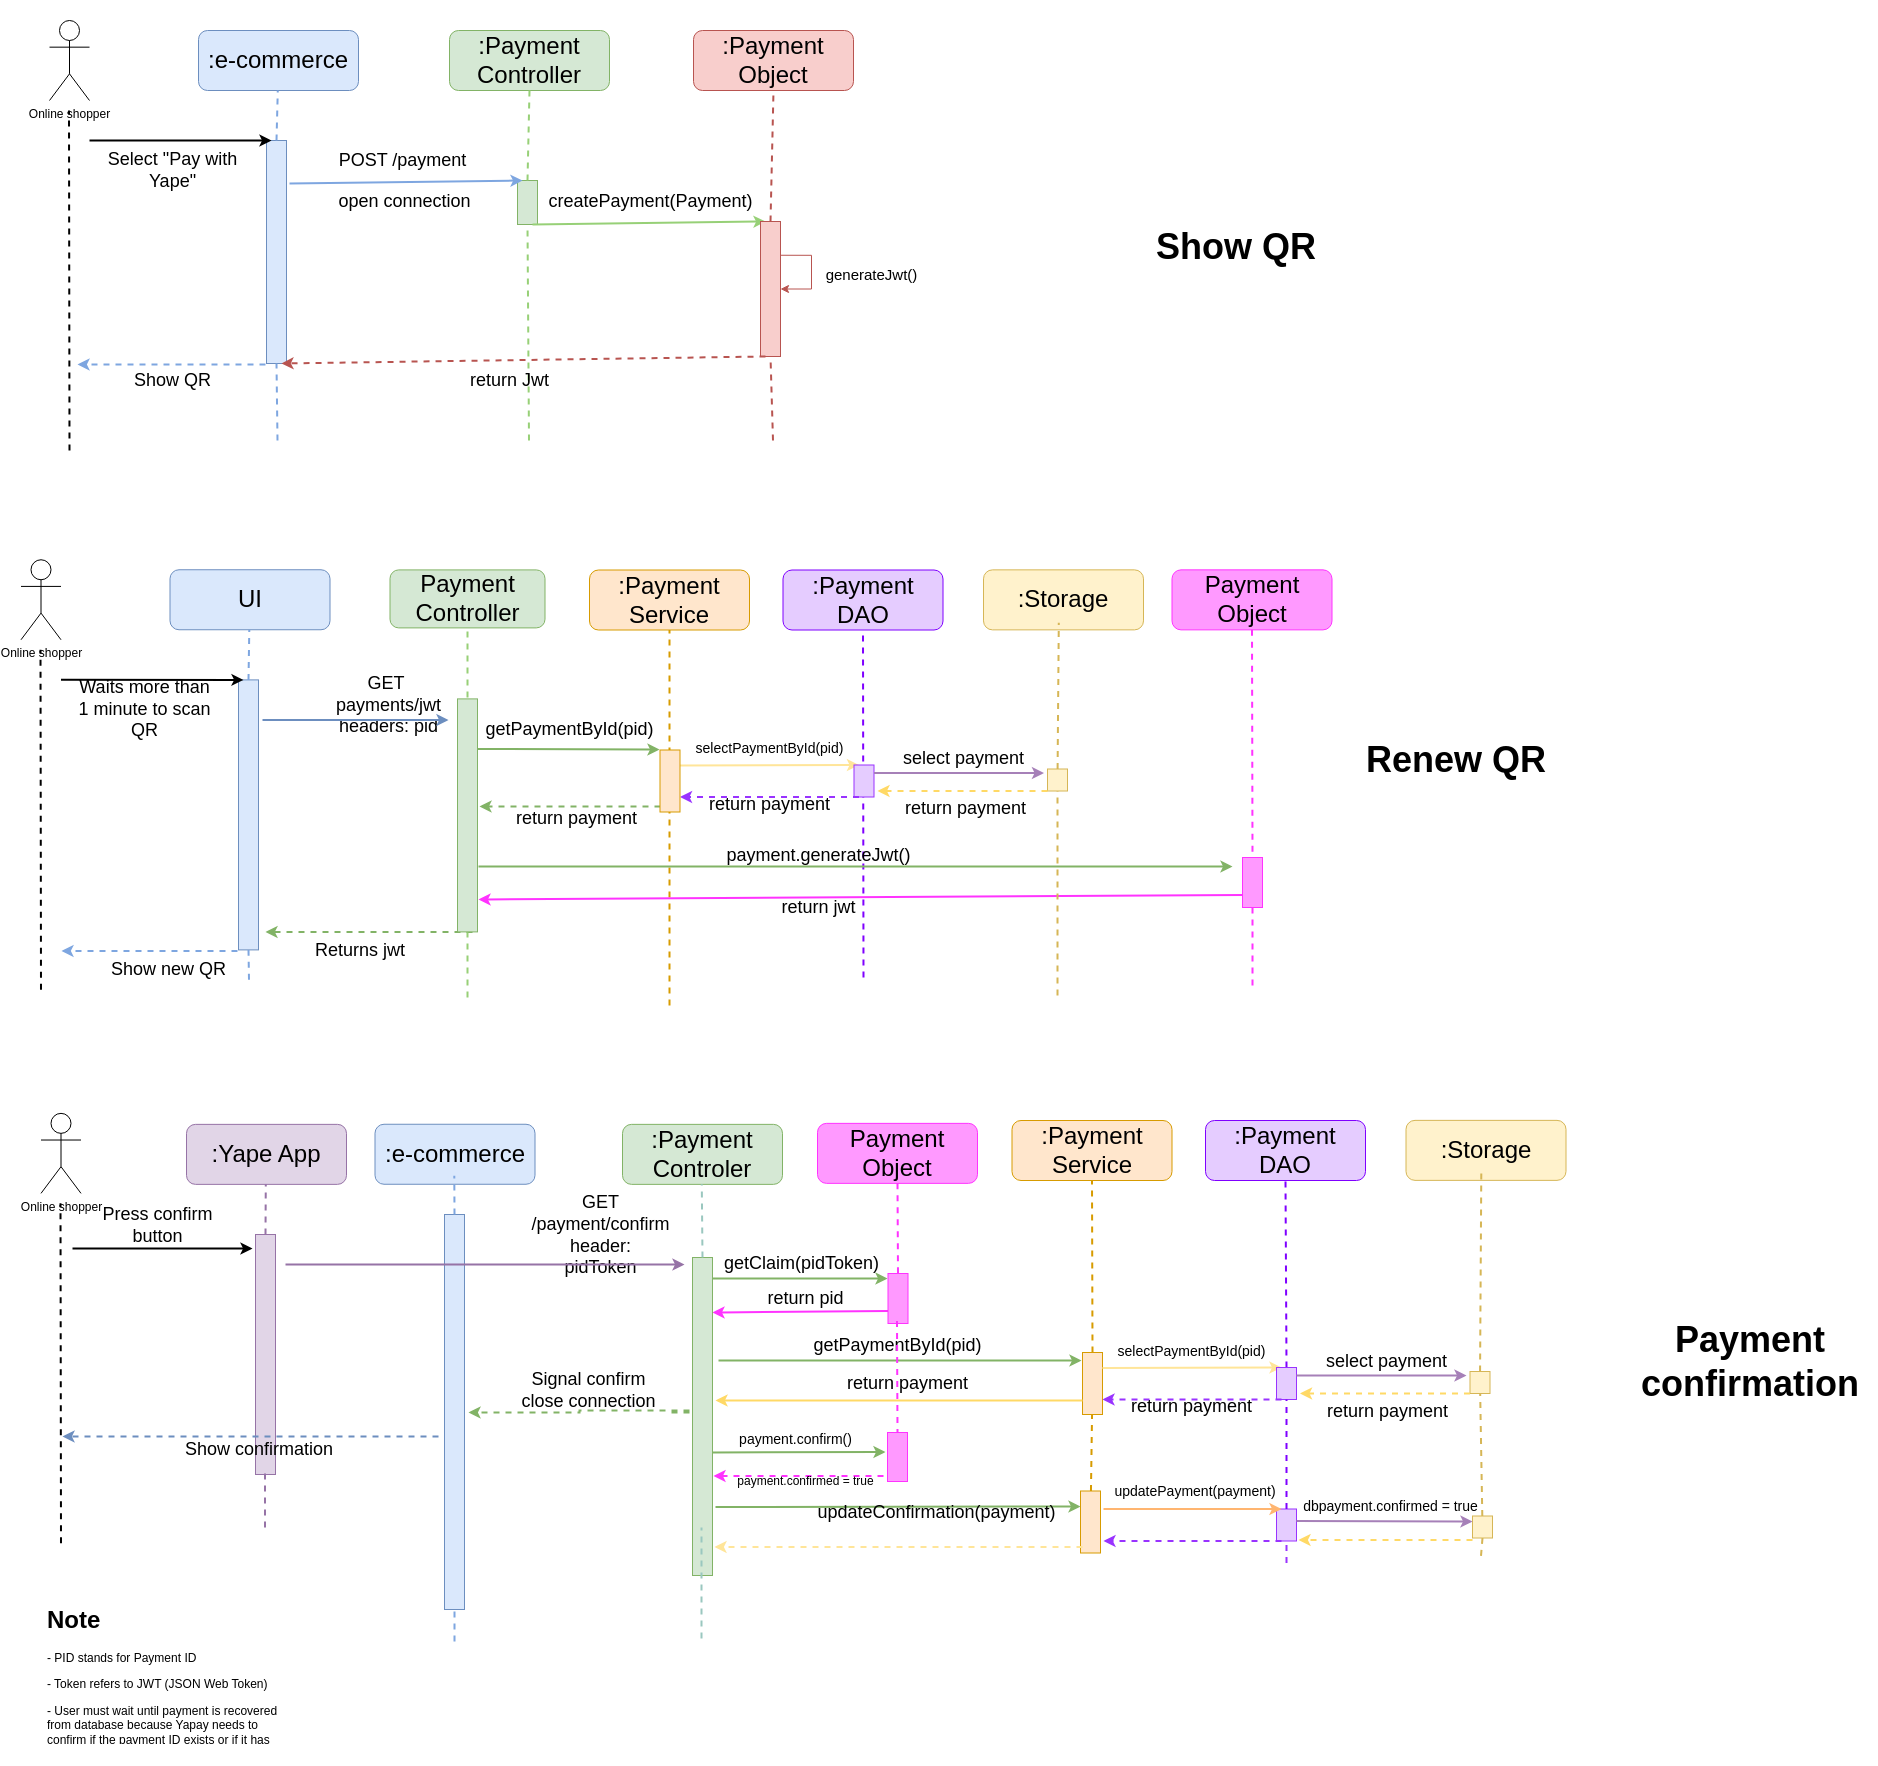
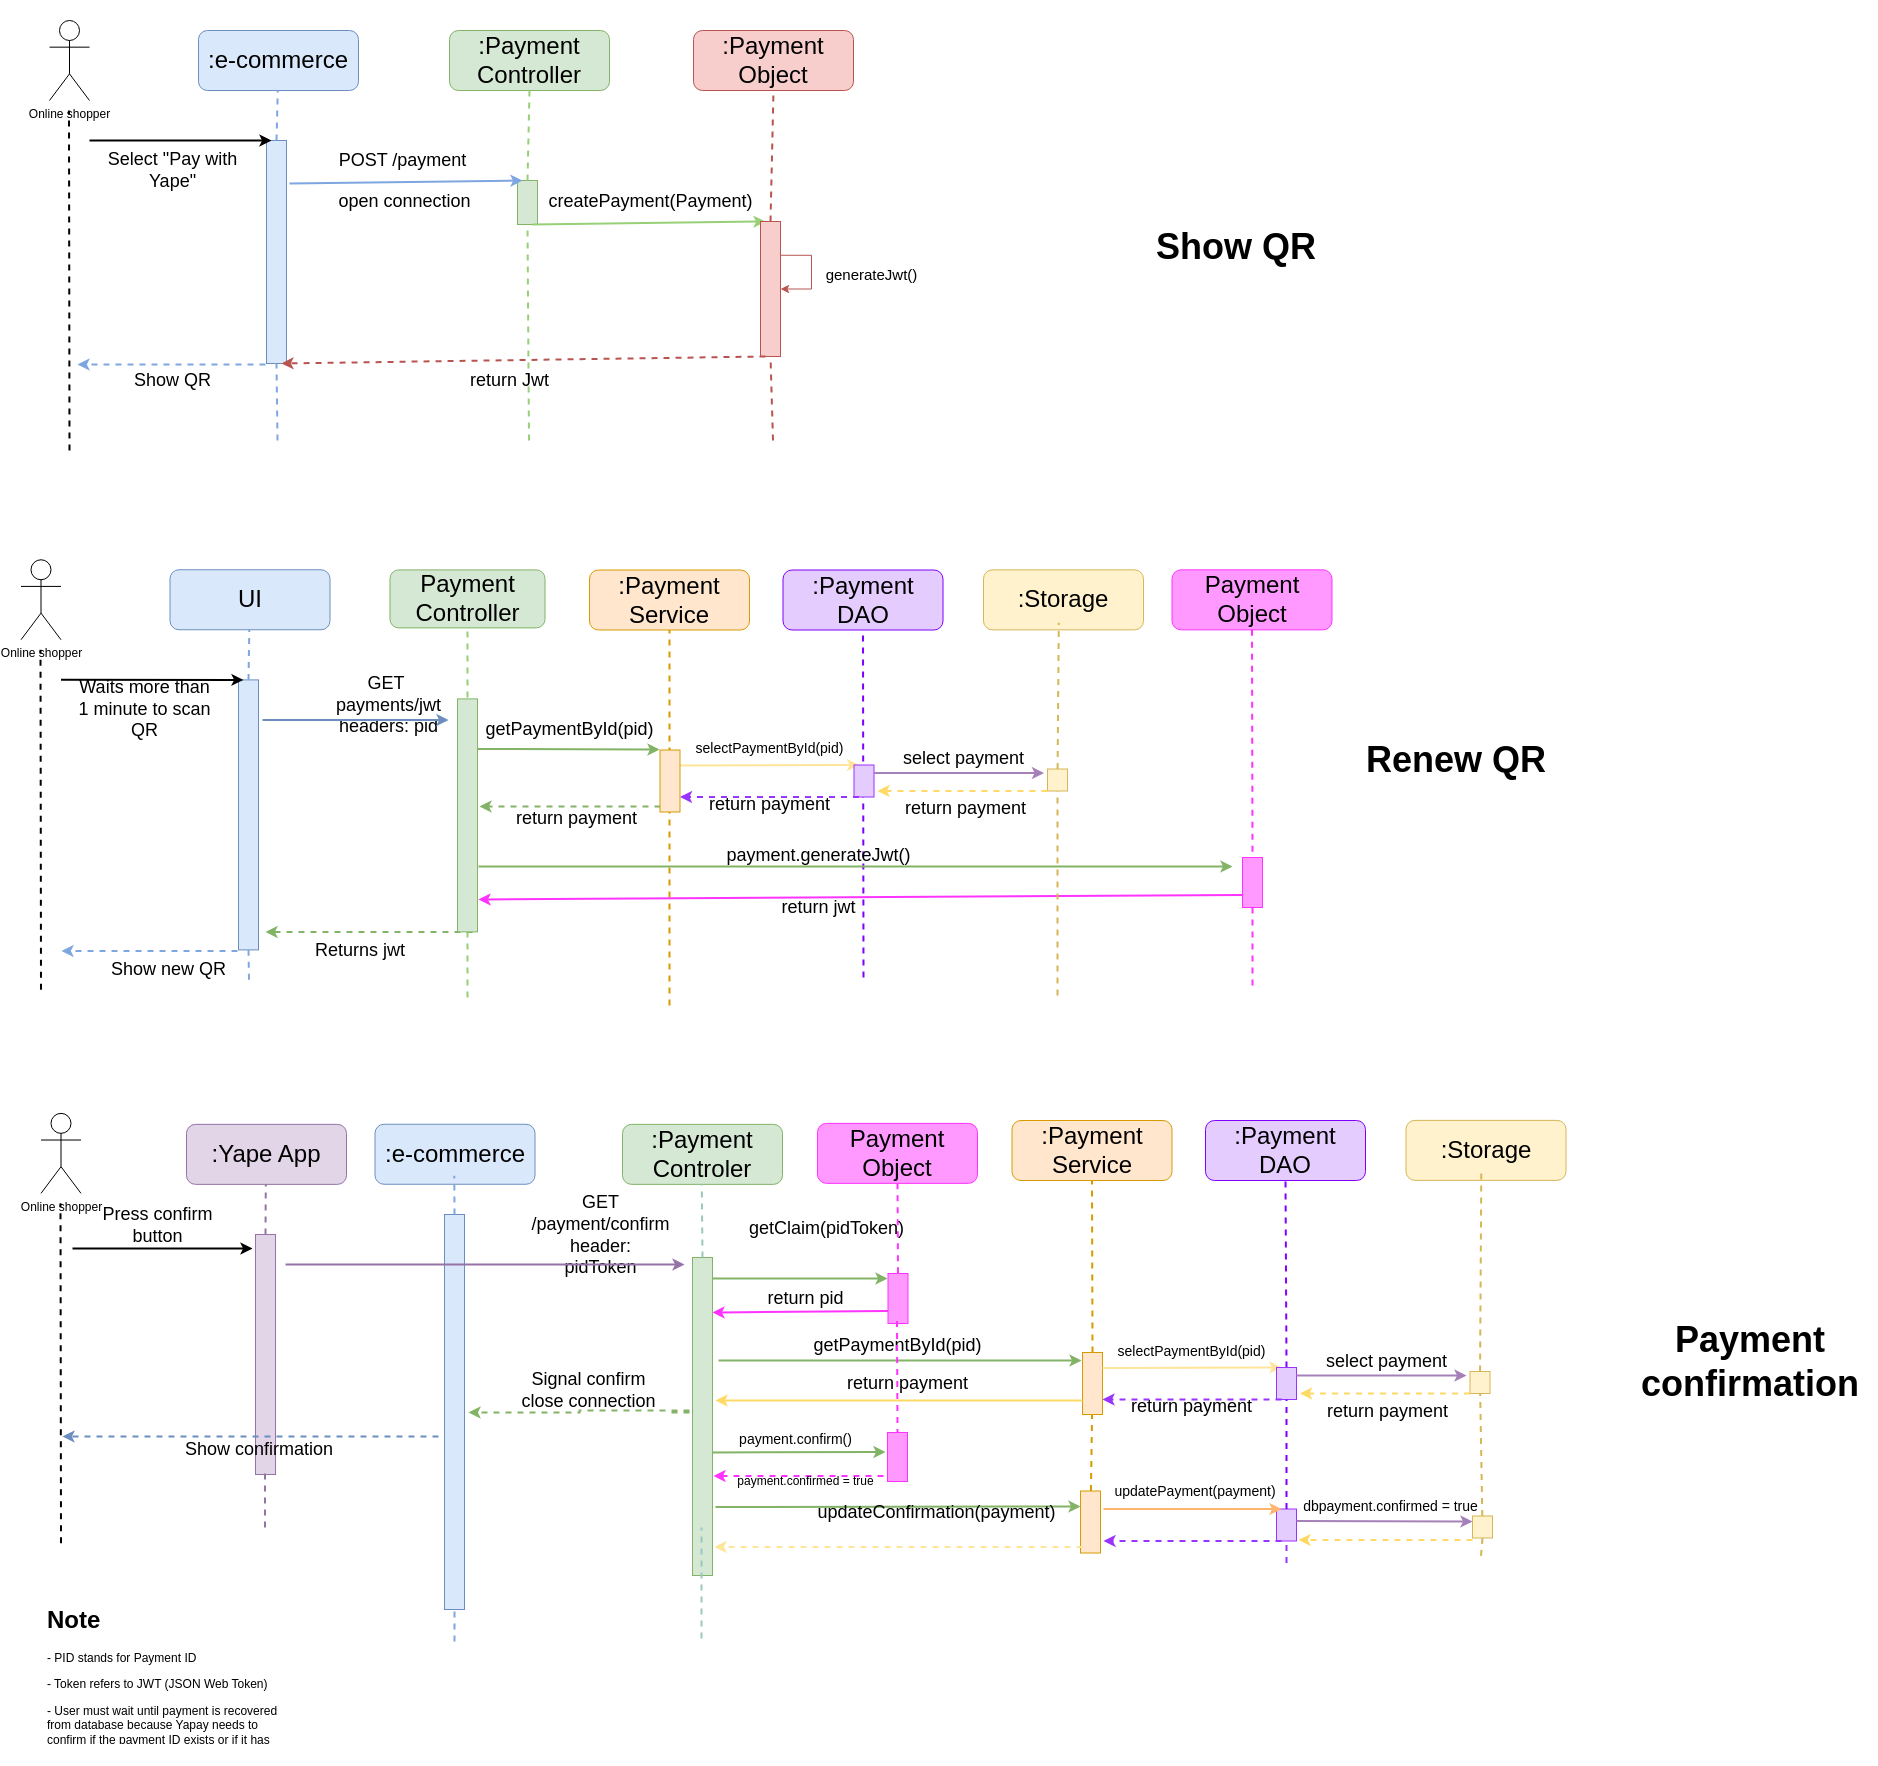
node "getClaim(pidToken)": moved (802, 1263) -> (827, 1228)
